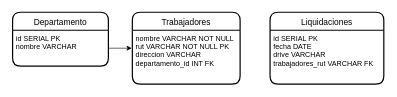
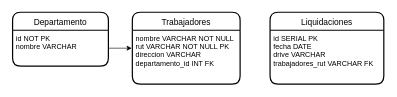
node "id SERIAL PK nombre VARCHAR": label "id SERIAL PK nombre VARCHAR" -> "id NOT PK nombre VARCHAR"
